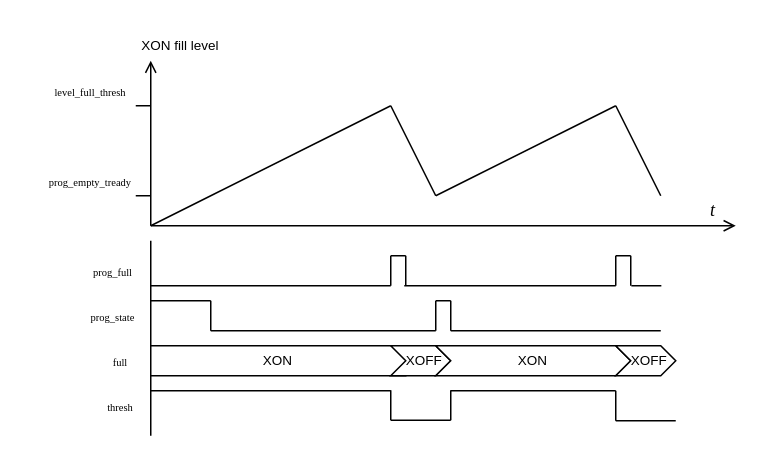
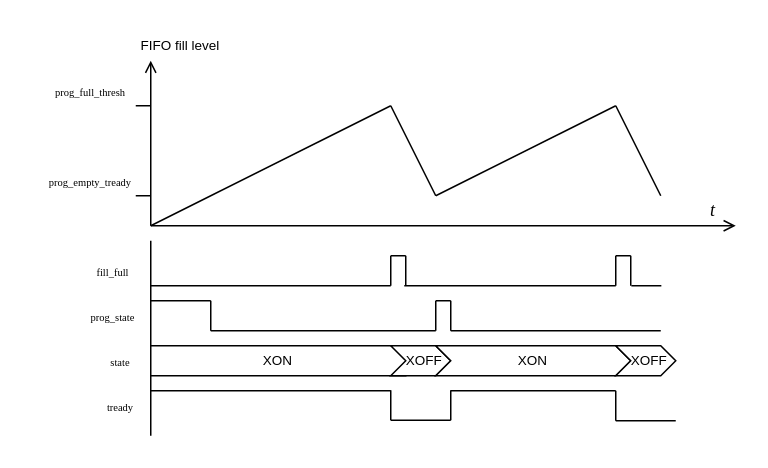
node "XON fill level": label "XON fill level" -> "FIFO fill level"
node "level_full_thresh": label "level_full_thresh" -> "prog_full_thresh"
node "prog_full": label "prog_full" -> "fill_full"
node "full": label "full" -> "state"
node "thresh": label "thresh" -> "tready"
